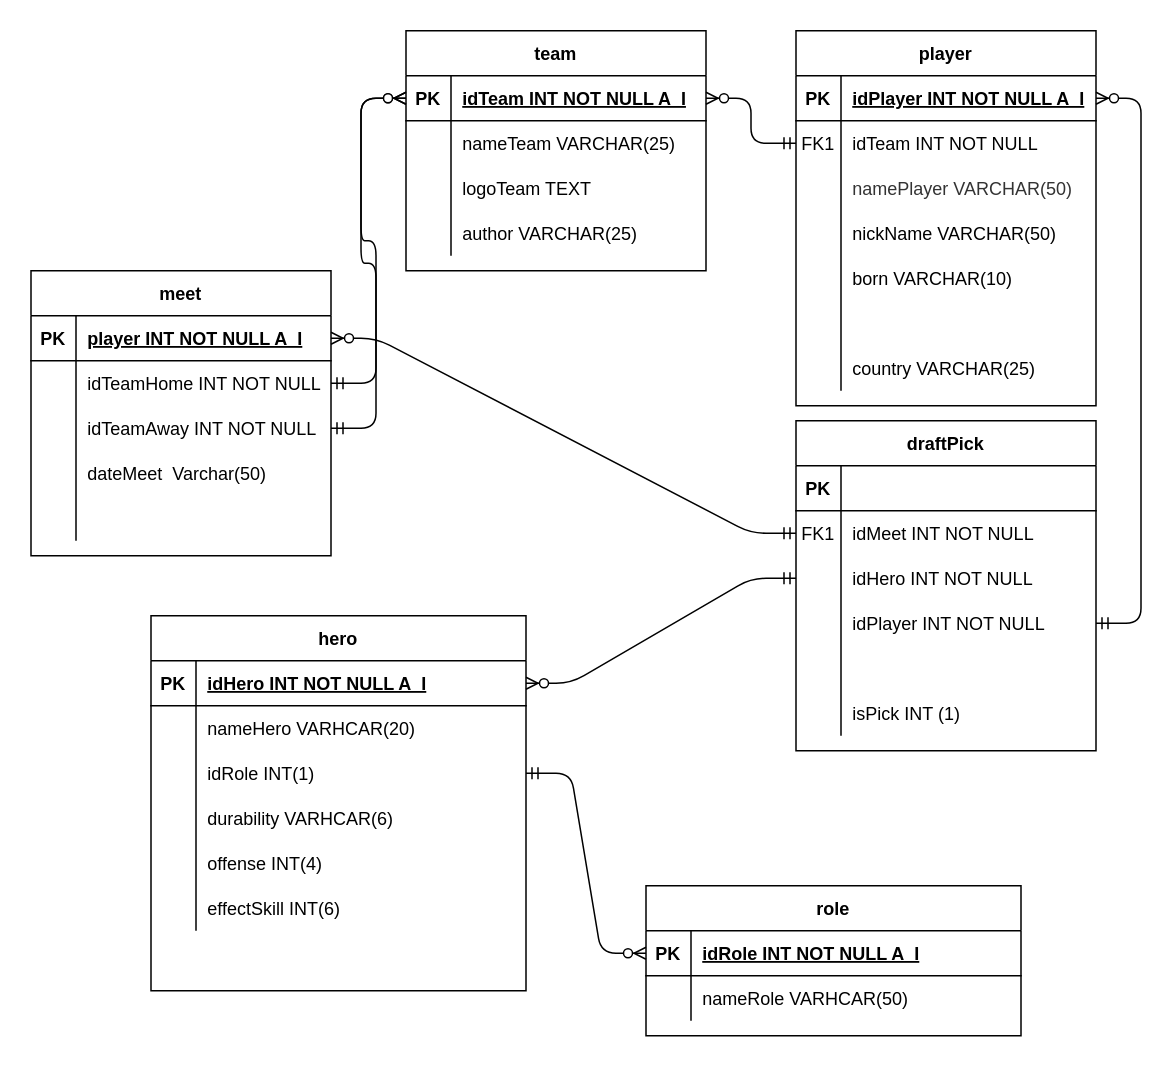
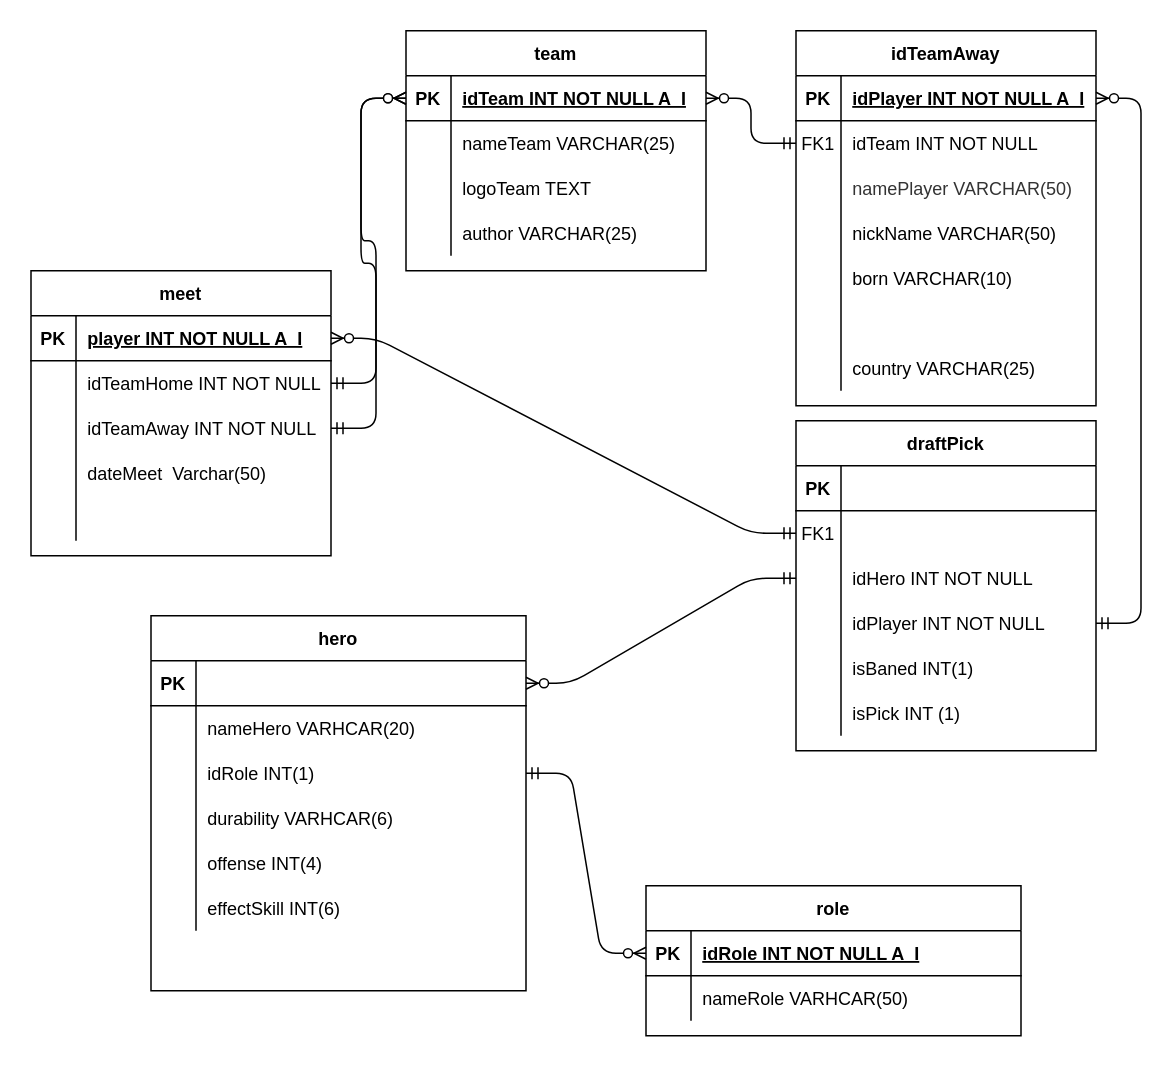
node "player": label "player" -> "idTeamAway"
node "idMeet INT NOT NULL": removed
node "isBaned INT(1)": added
node "idHero INT NOT NULL A_I": removed
